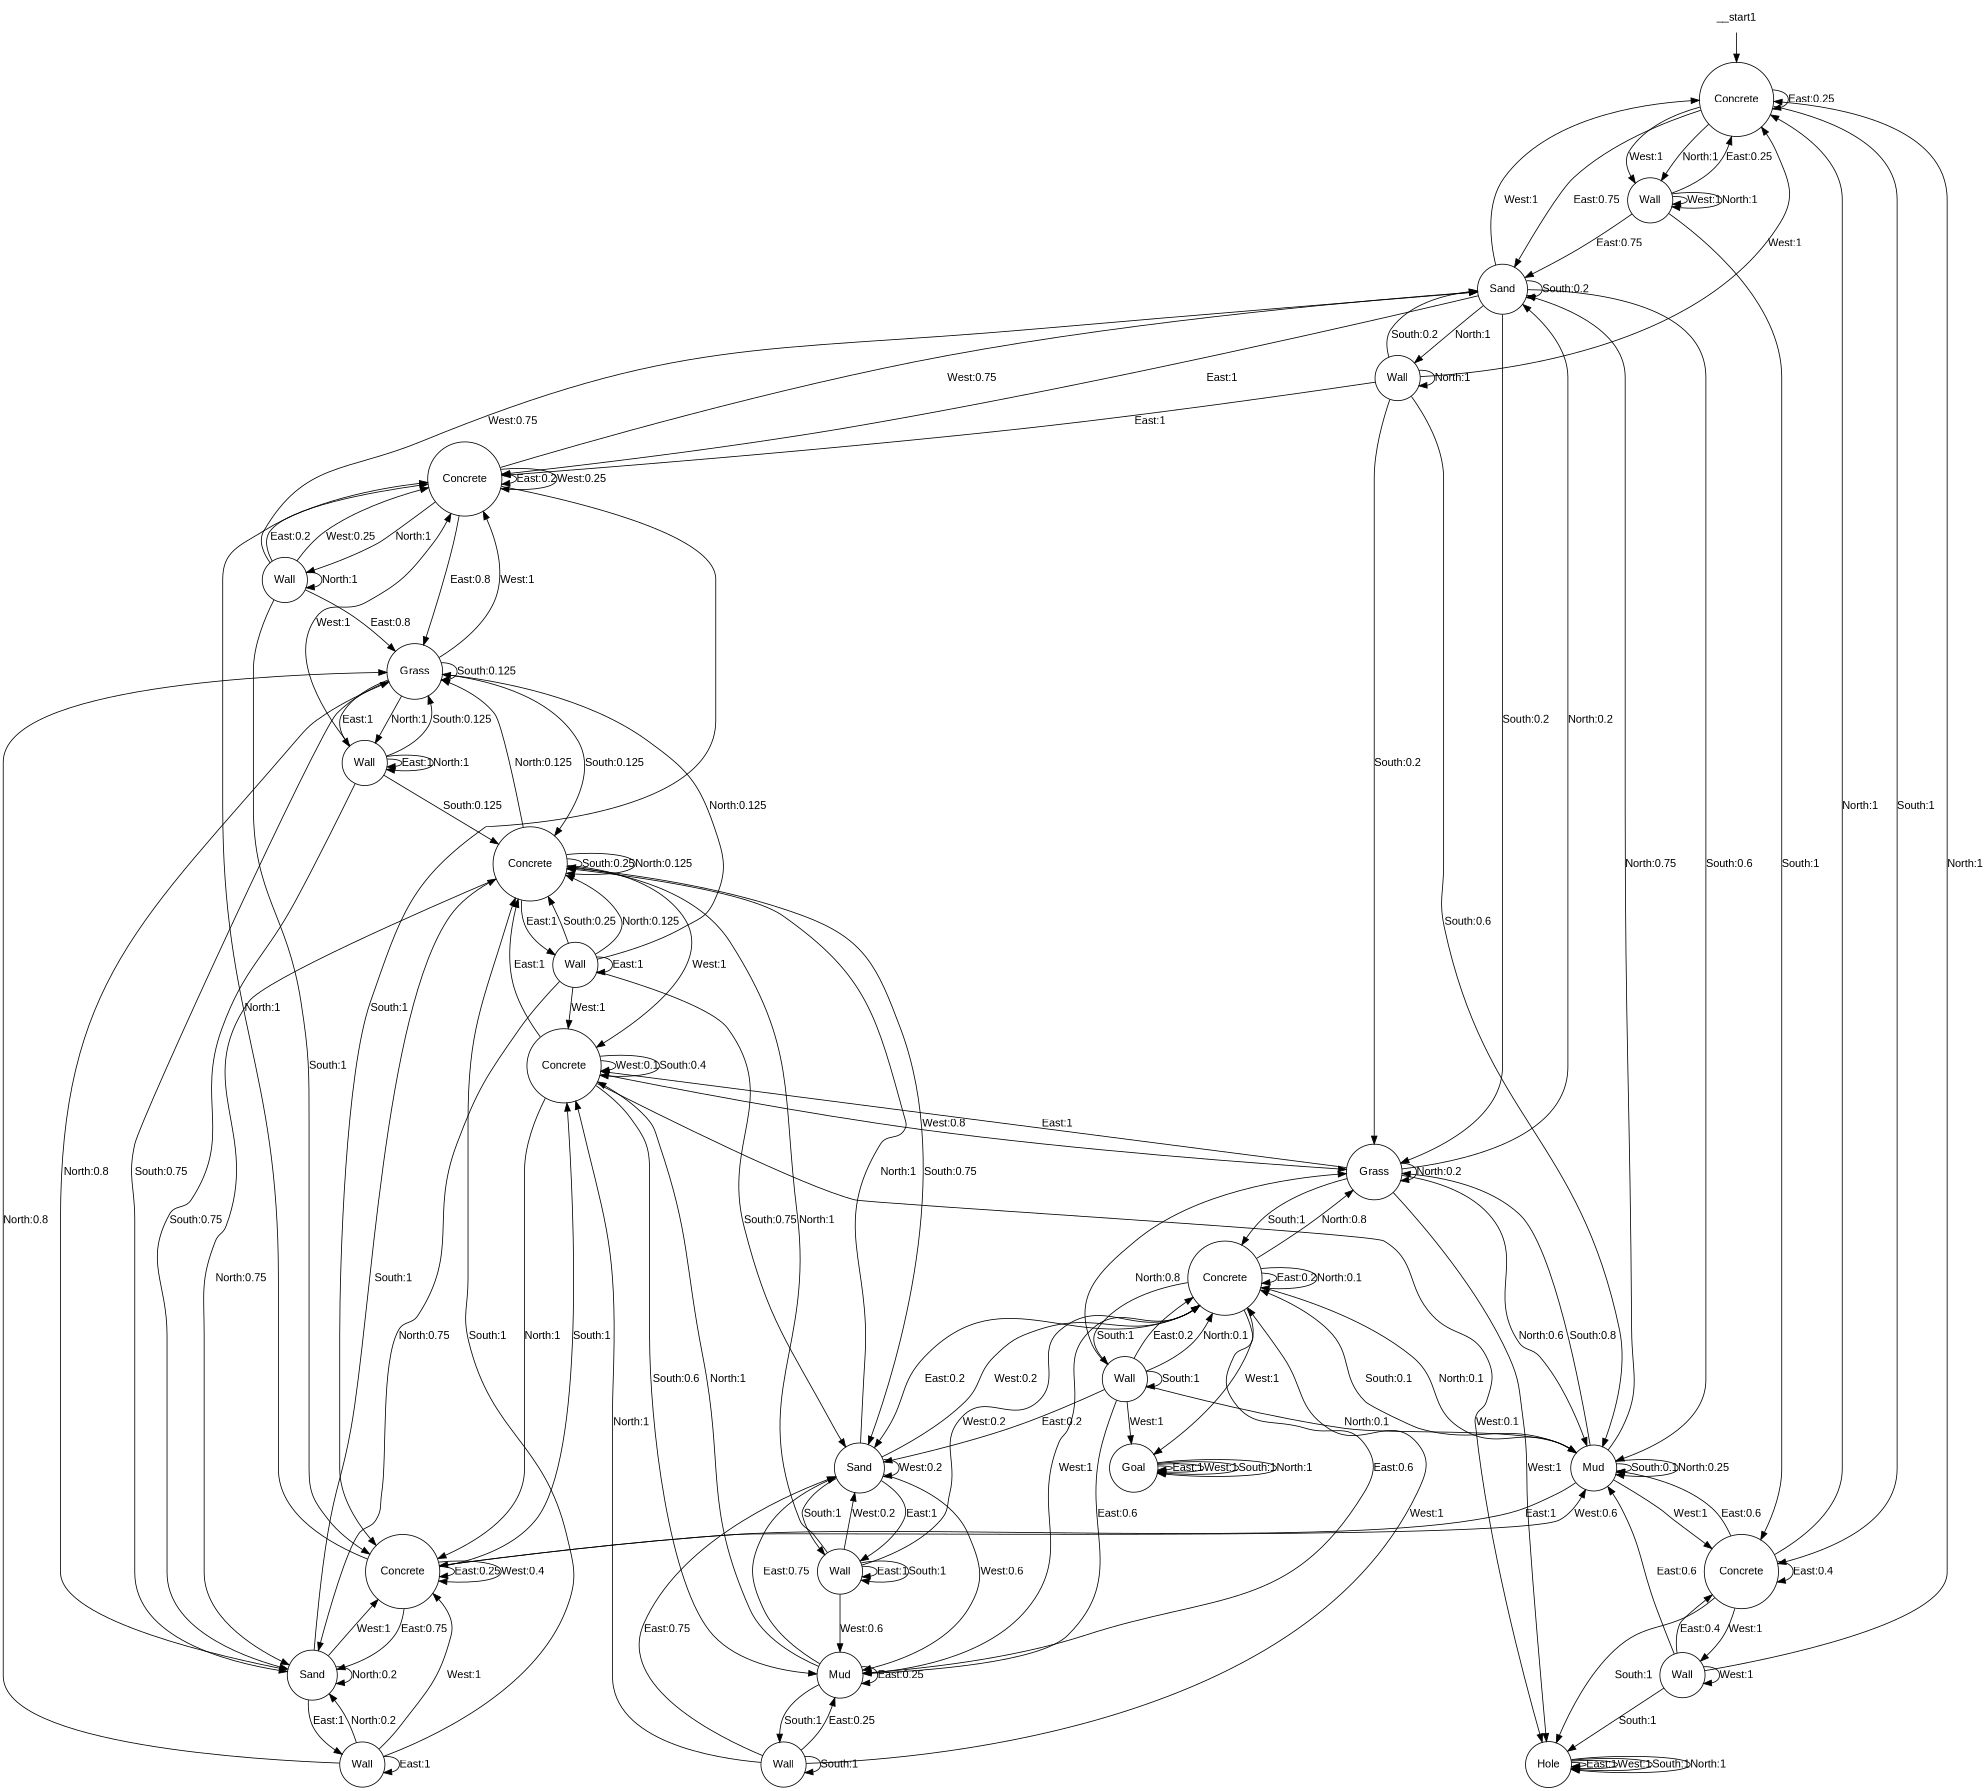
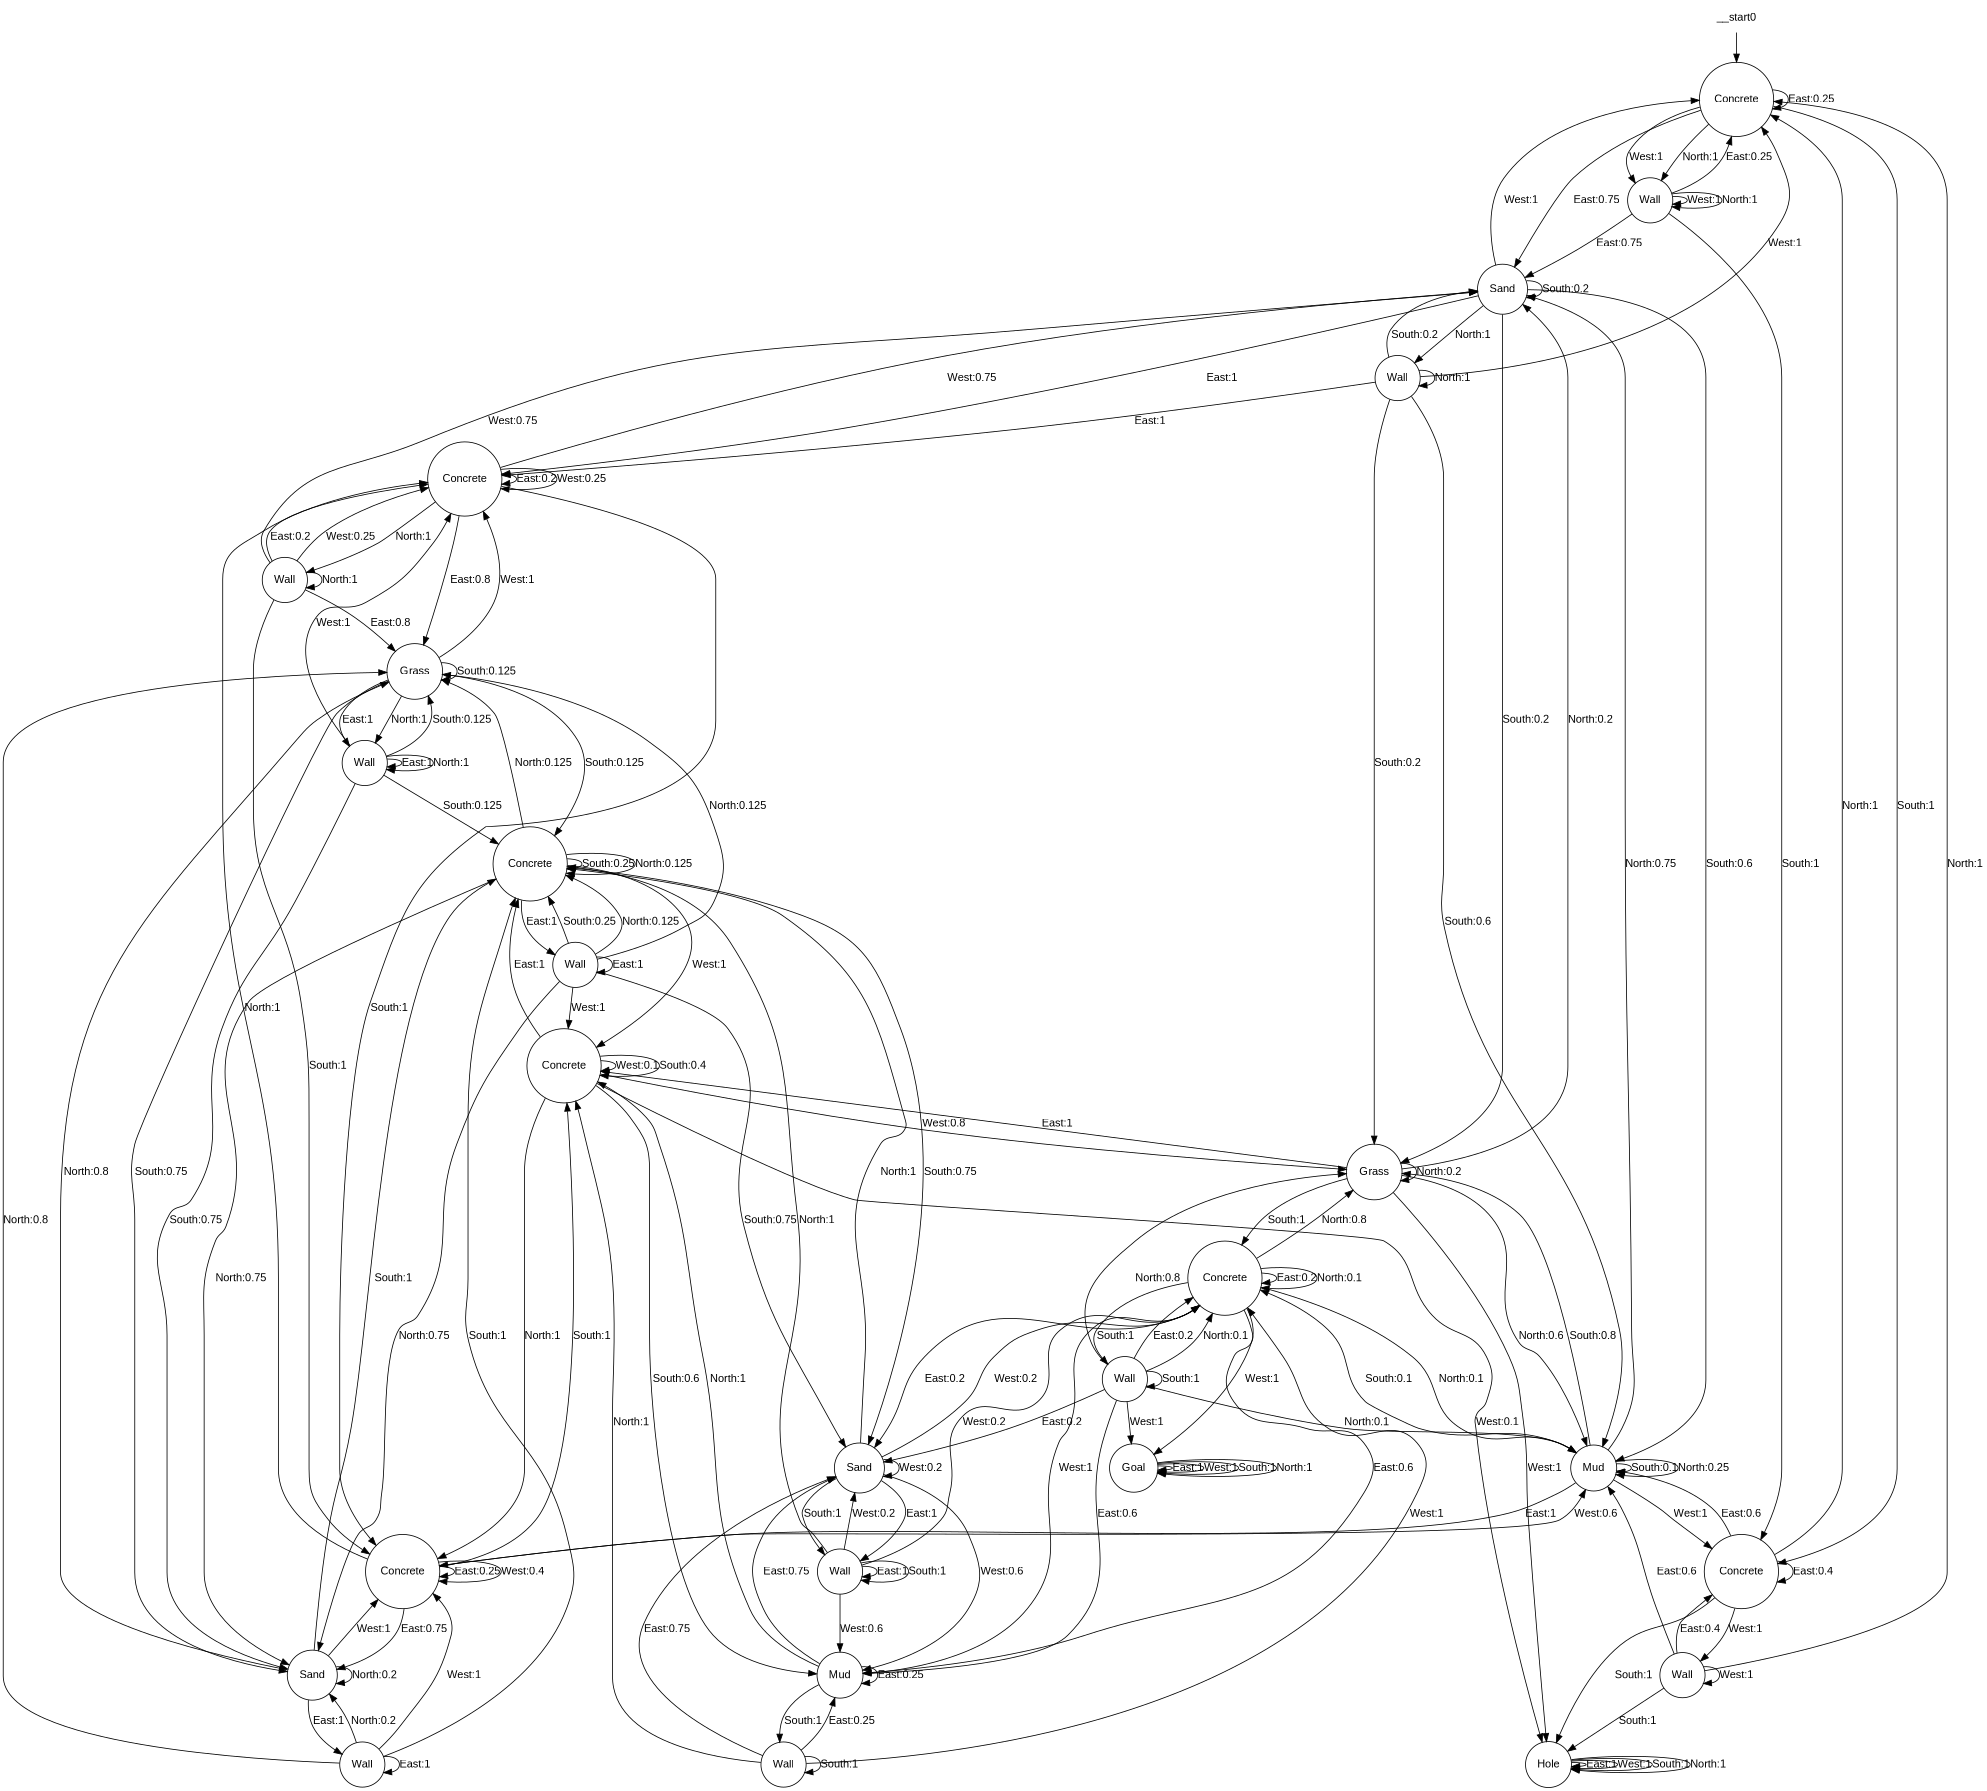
node "__start1": label "__start1" -> "__start0"
